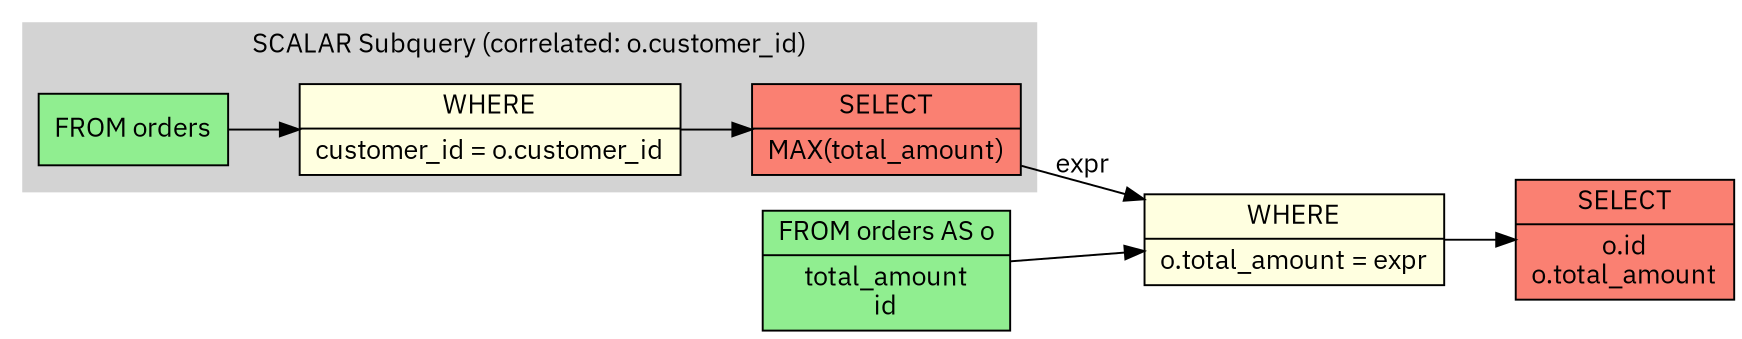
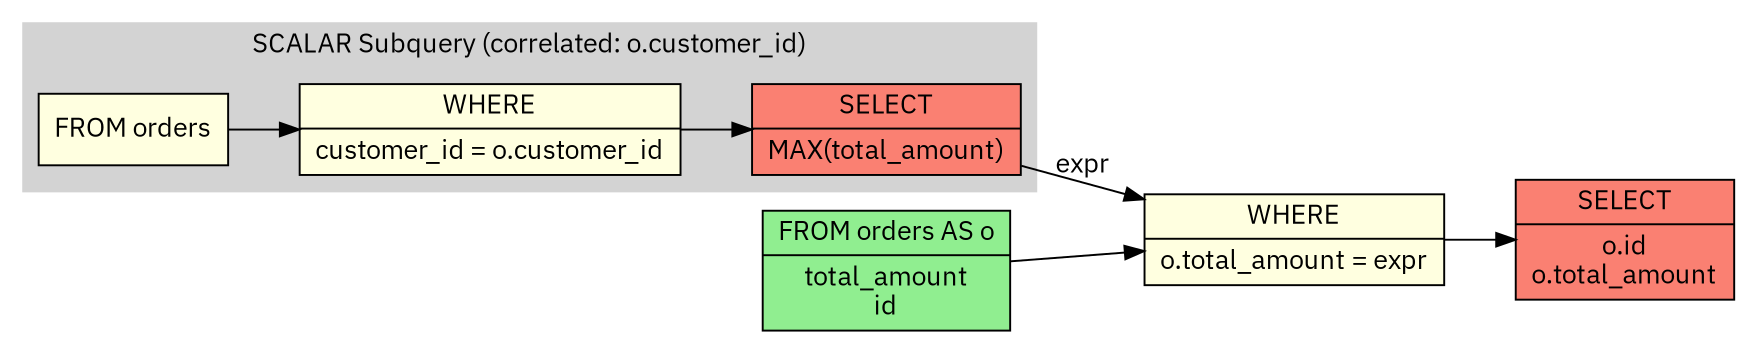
node "FROM orders": fillcolor lightgreen -> lightyellow
